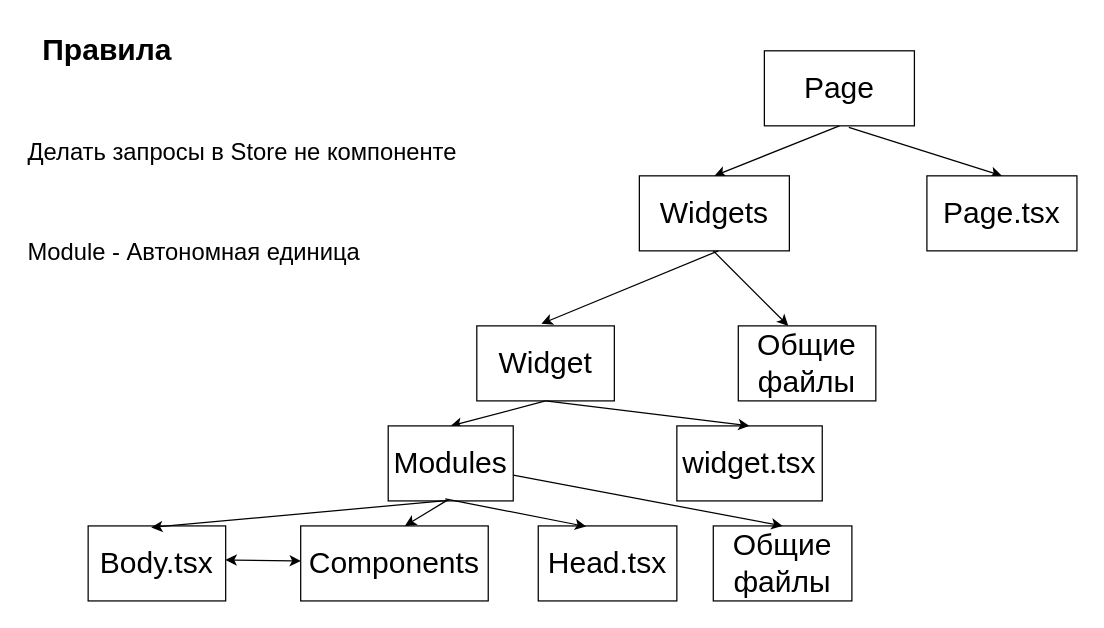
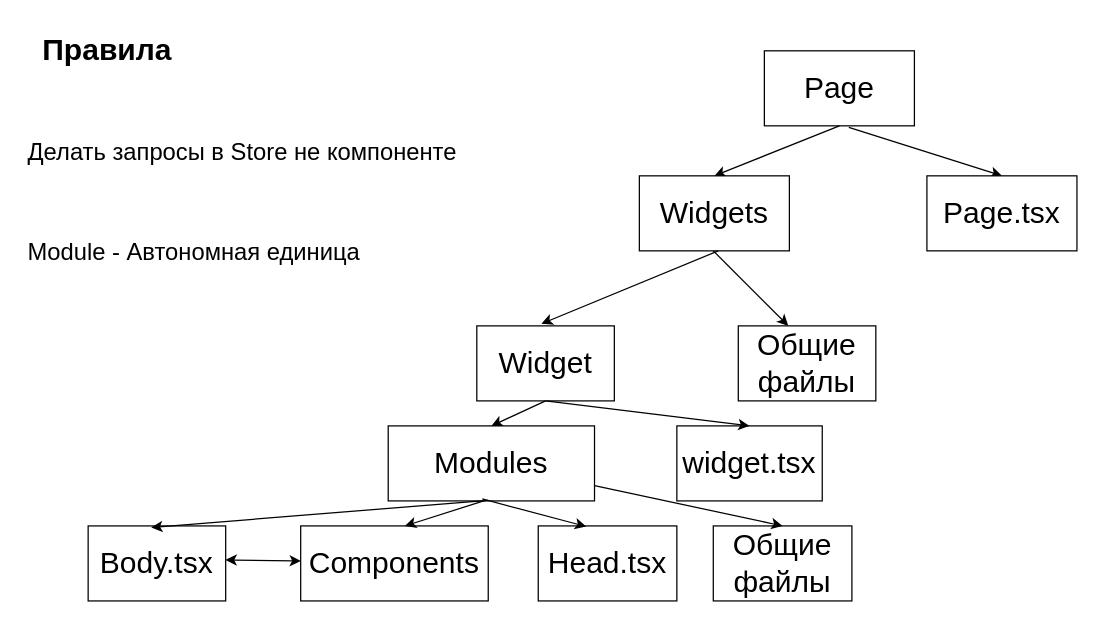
node "Modules": size 125x75 -> 206x75
